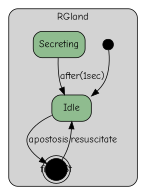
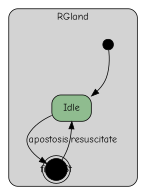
node "Secreting": removed
